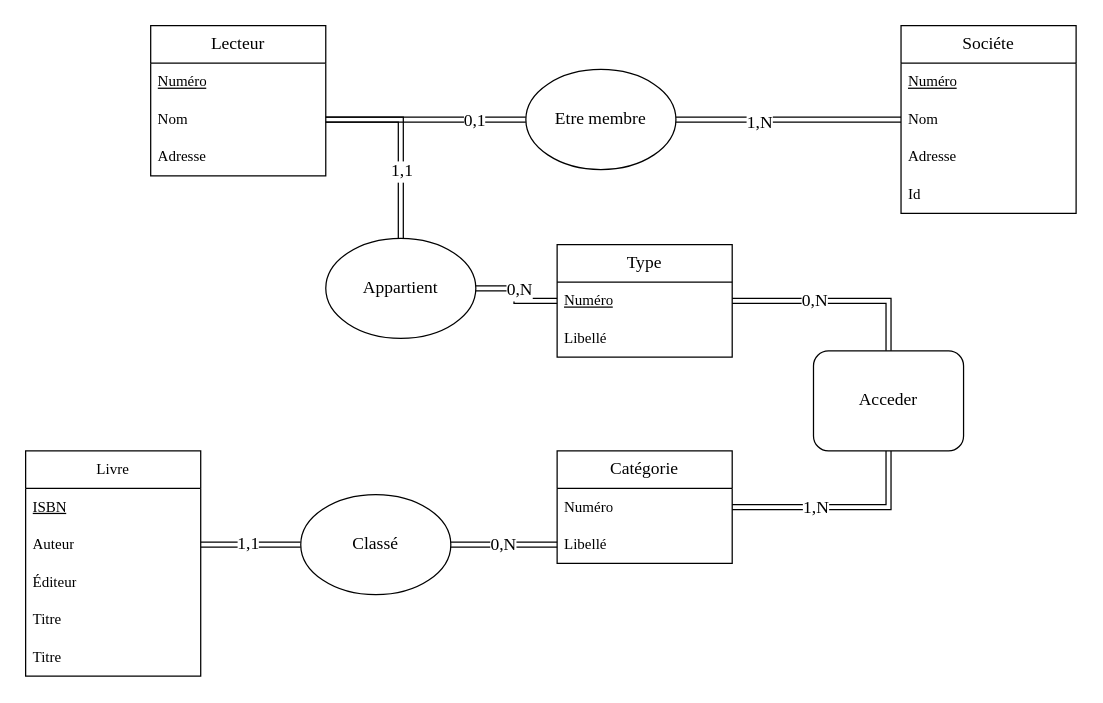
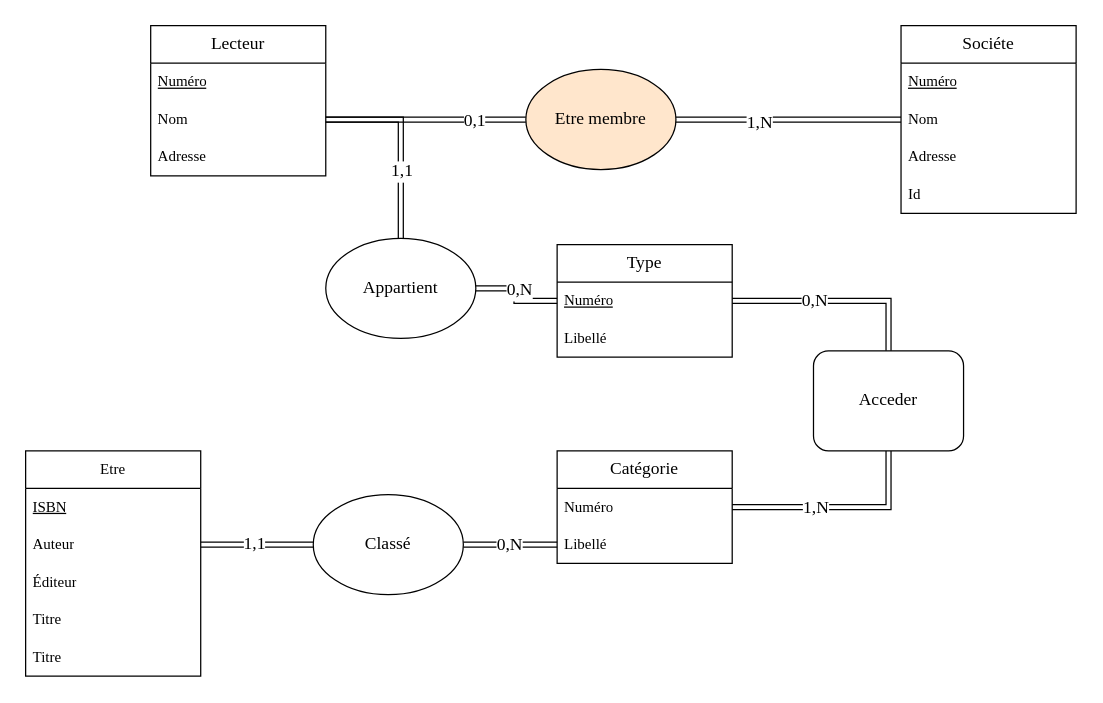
node "Etre membre": fillcolor #ffffff -> #ffe6cc
node "Livre": label "Livre" -> "Etre"
node "Classé": moved (376, 544) -> (388, 544)
